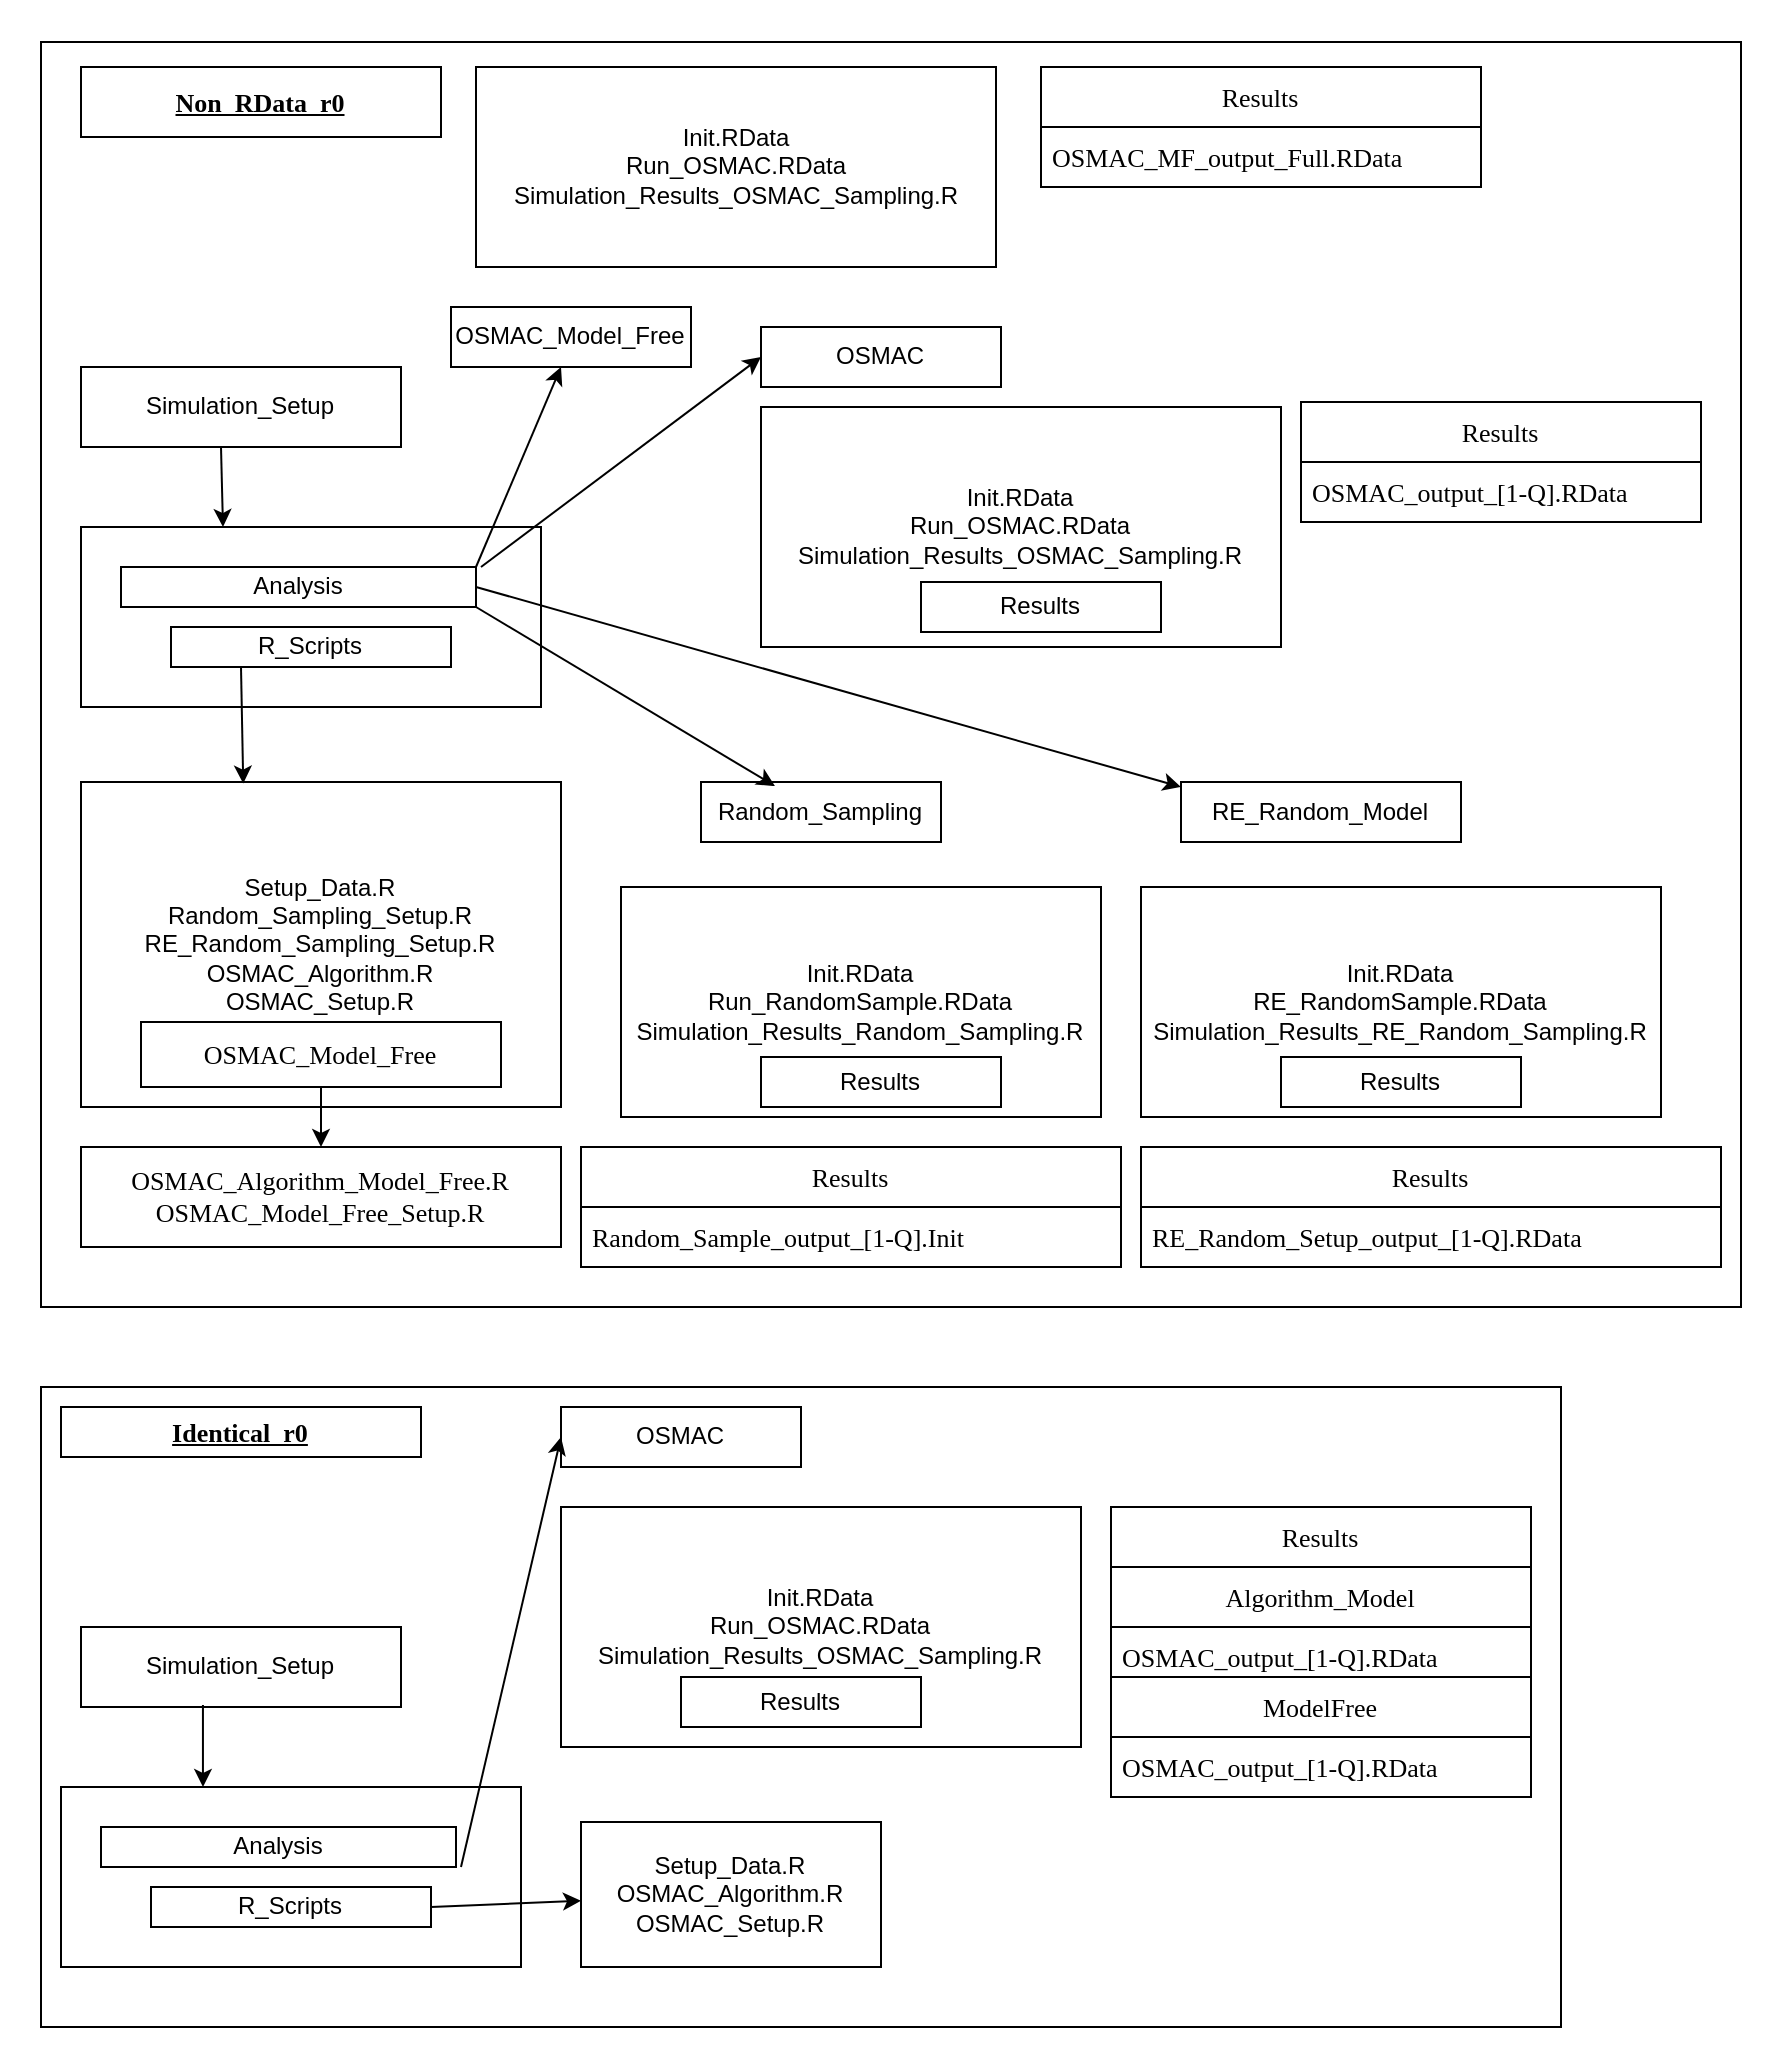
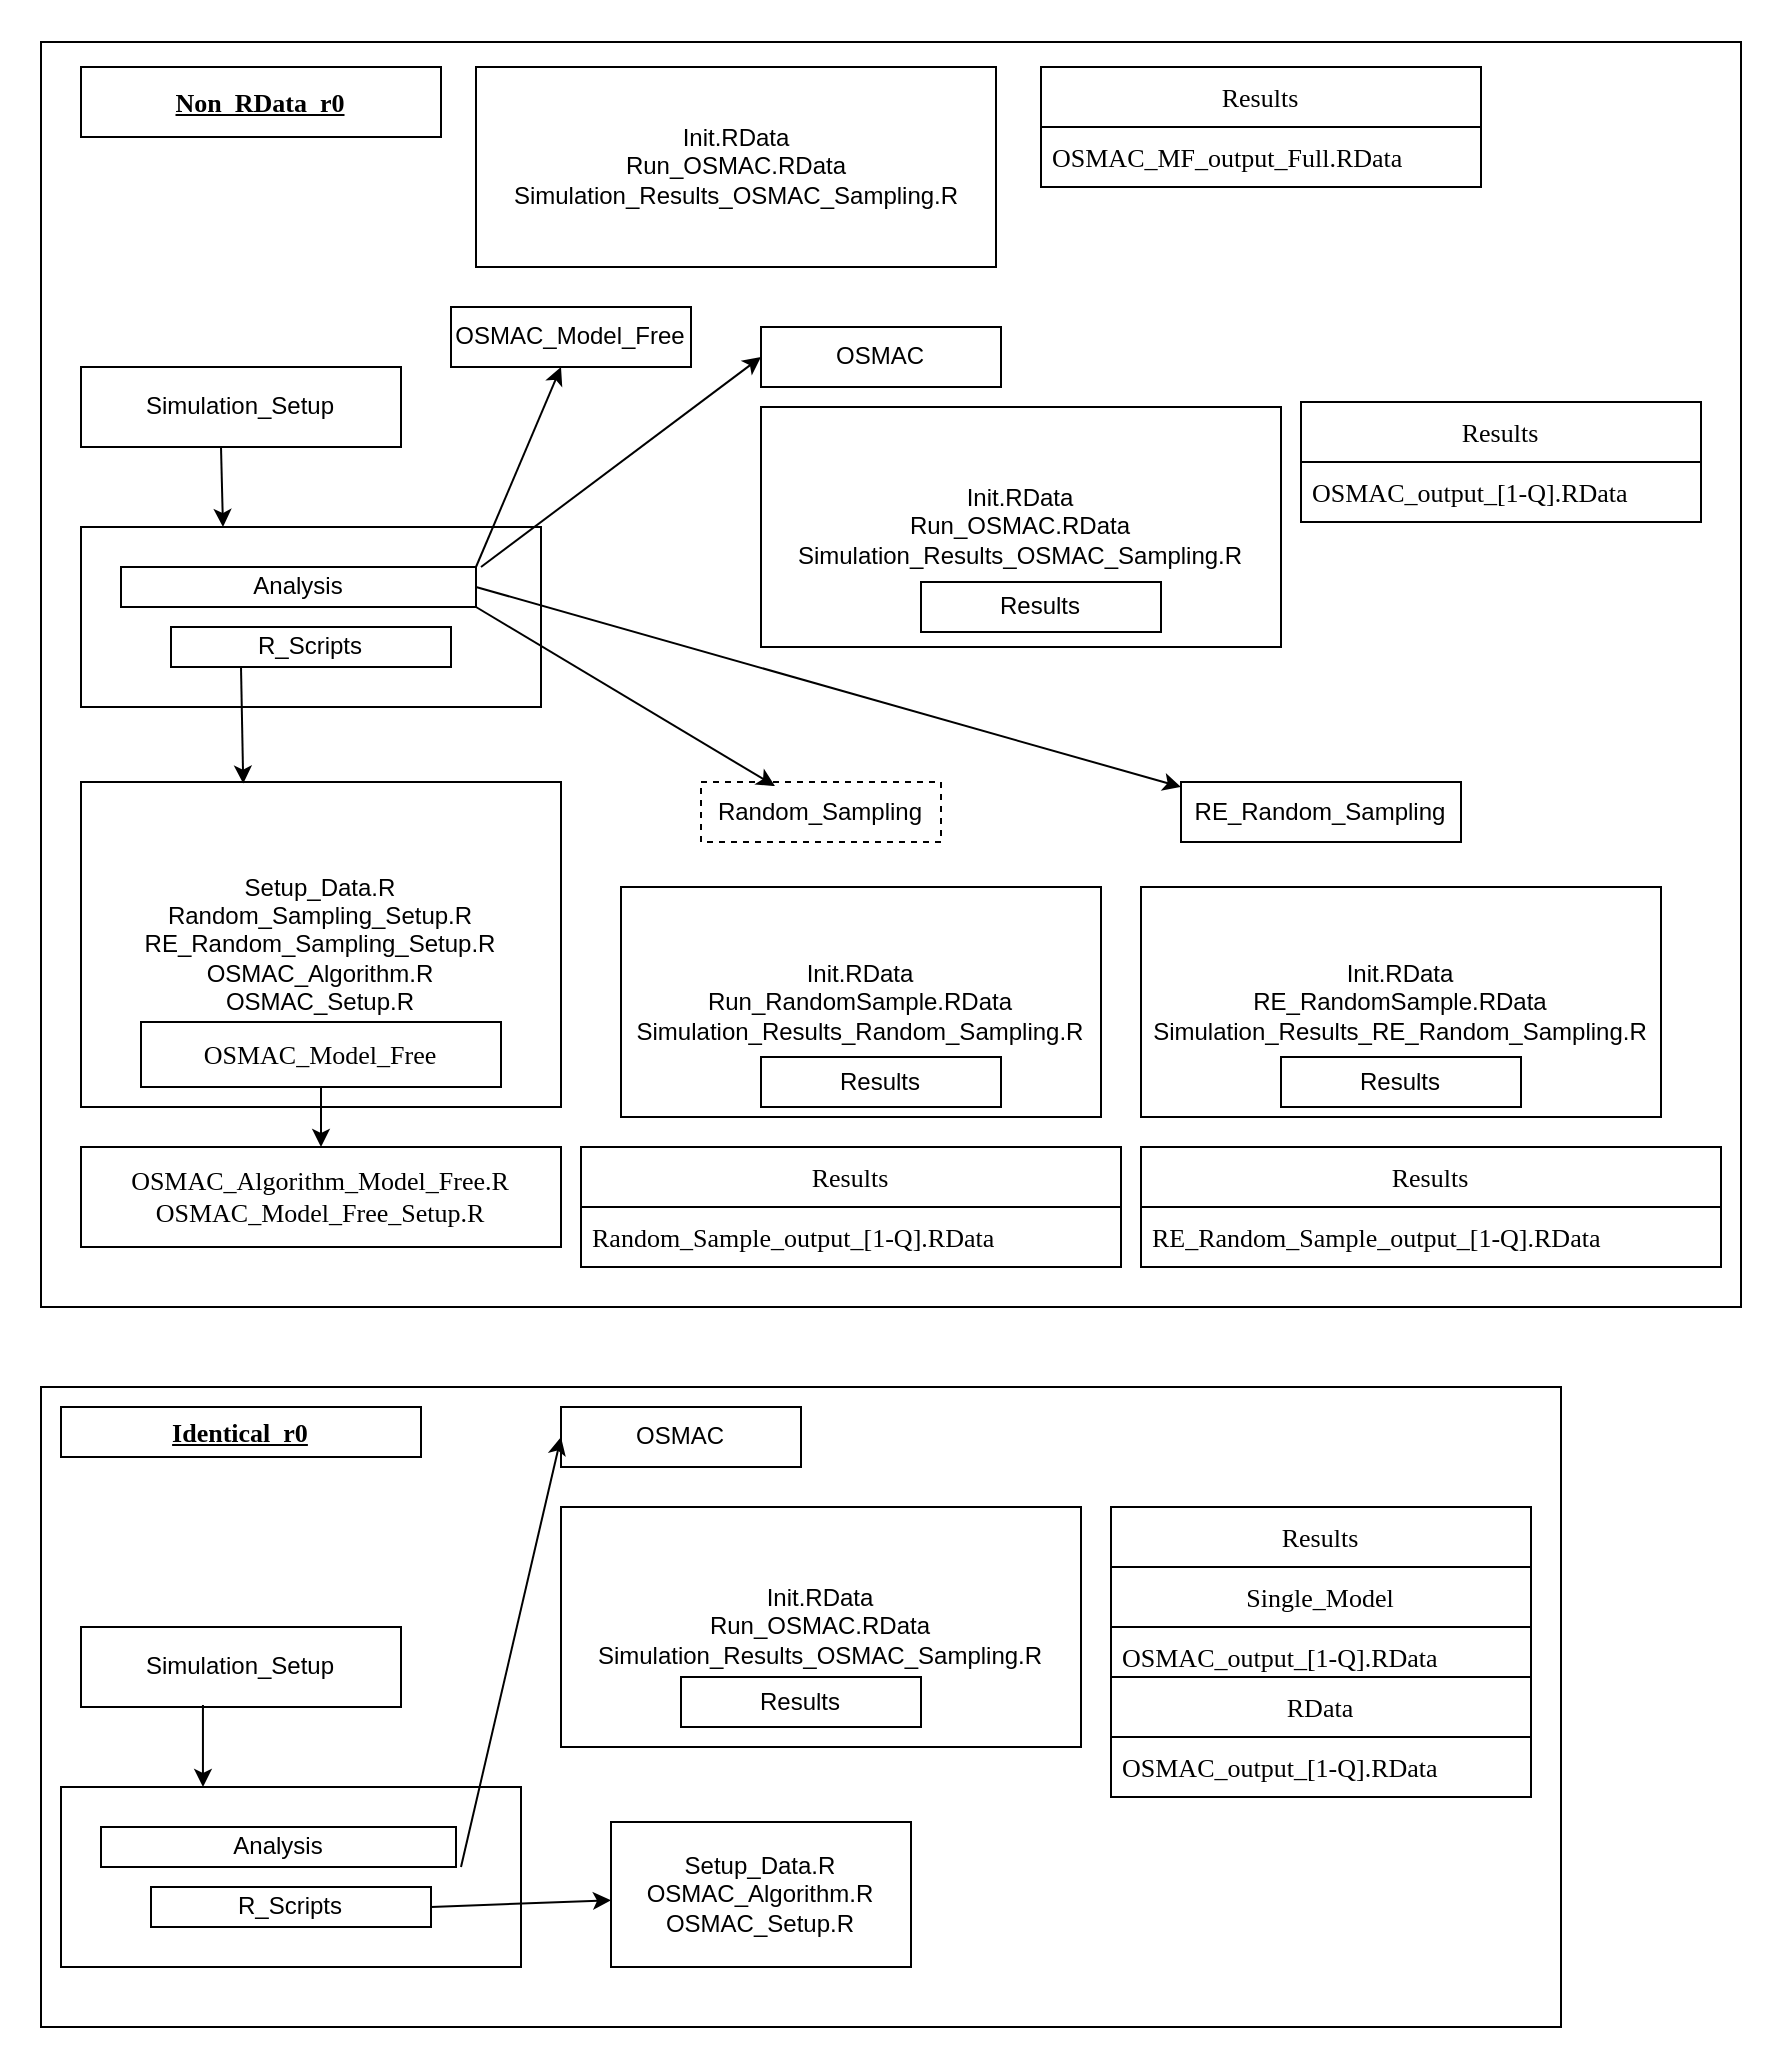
node "Random_Sampling": style solid -> dashed
node "RE_Random_Model": label "RE_Random_Model" -> "RE_Random_Sampling"
node "Random_Sample_output_[1-Q].Init": label "Random_Sample_output_[1-Q].Init" -> "Random_Sample_output_[1-Q].RData"
node "RE_Random_Setup_output_[1-Q].RData": label "RE_Random_Setup_output_[1-Q].RData" -> "RE_Random_Sample_output_[1-Q].RData"
node "Algorithm_Model": label "Algorithm_Model" -> "Single_Model"
node "ModelFree": label "ModelFree" -> "RData"
node "Setup_Data.R OSMAC_Algorithm.R OSMAC_Setup.R": moved (731, 1895) -> (761, 1895)
